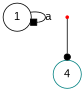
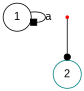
node "4": label "4" -> "2"
